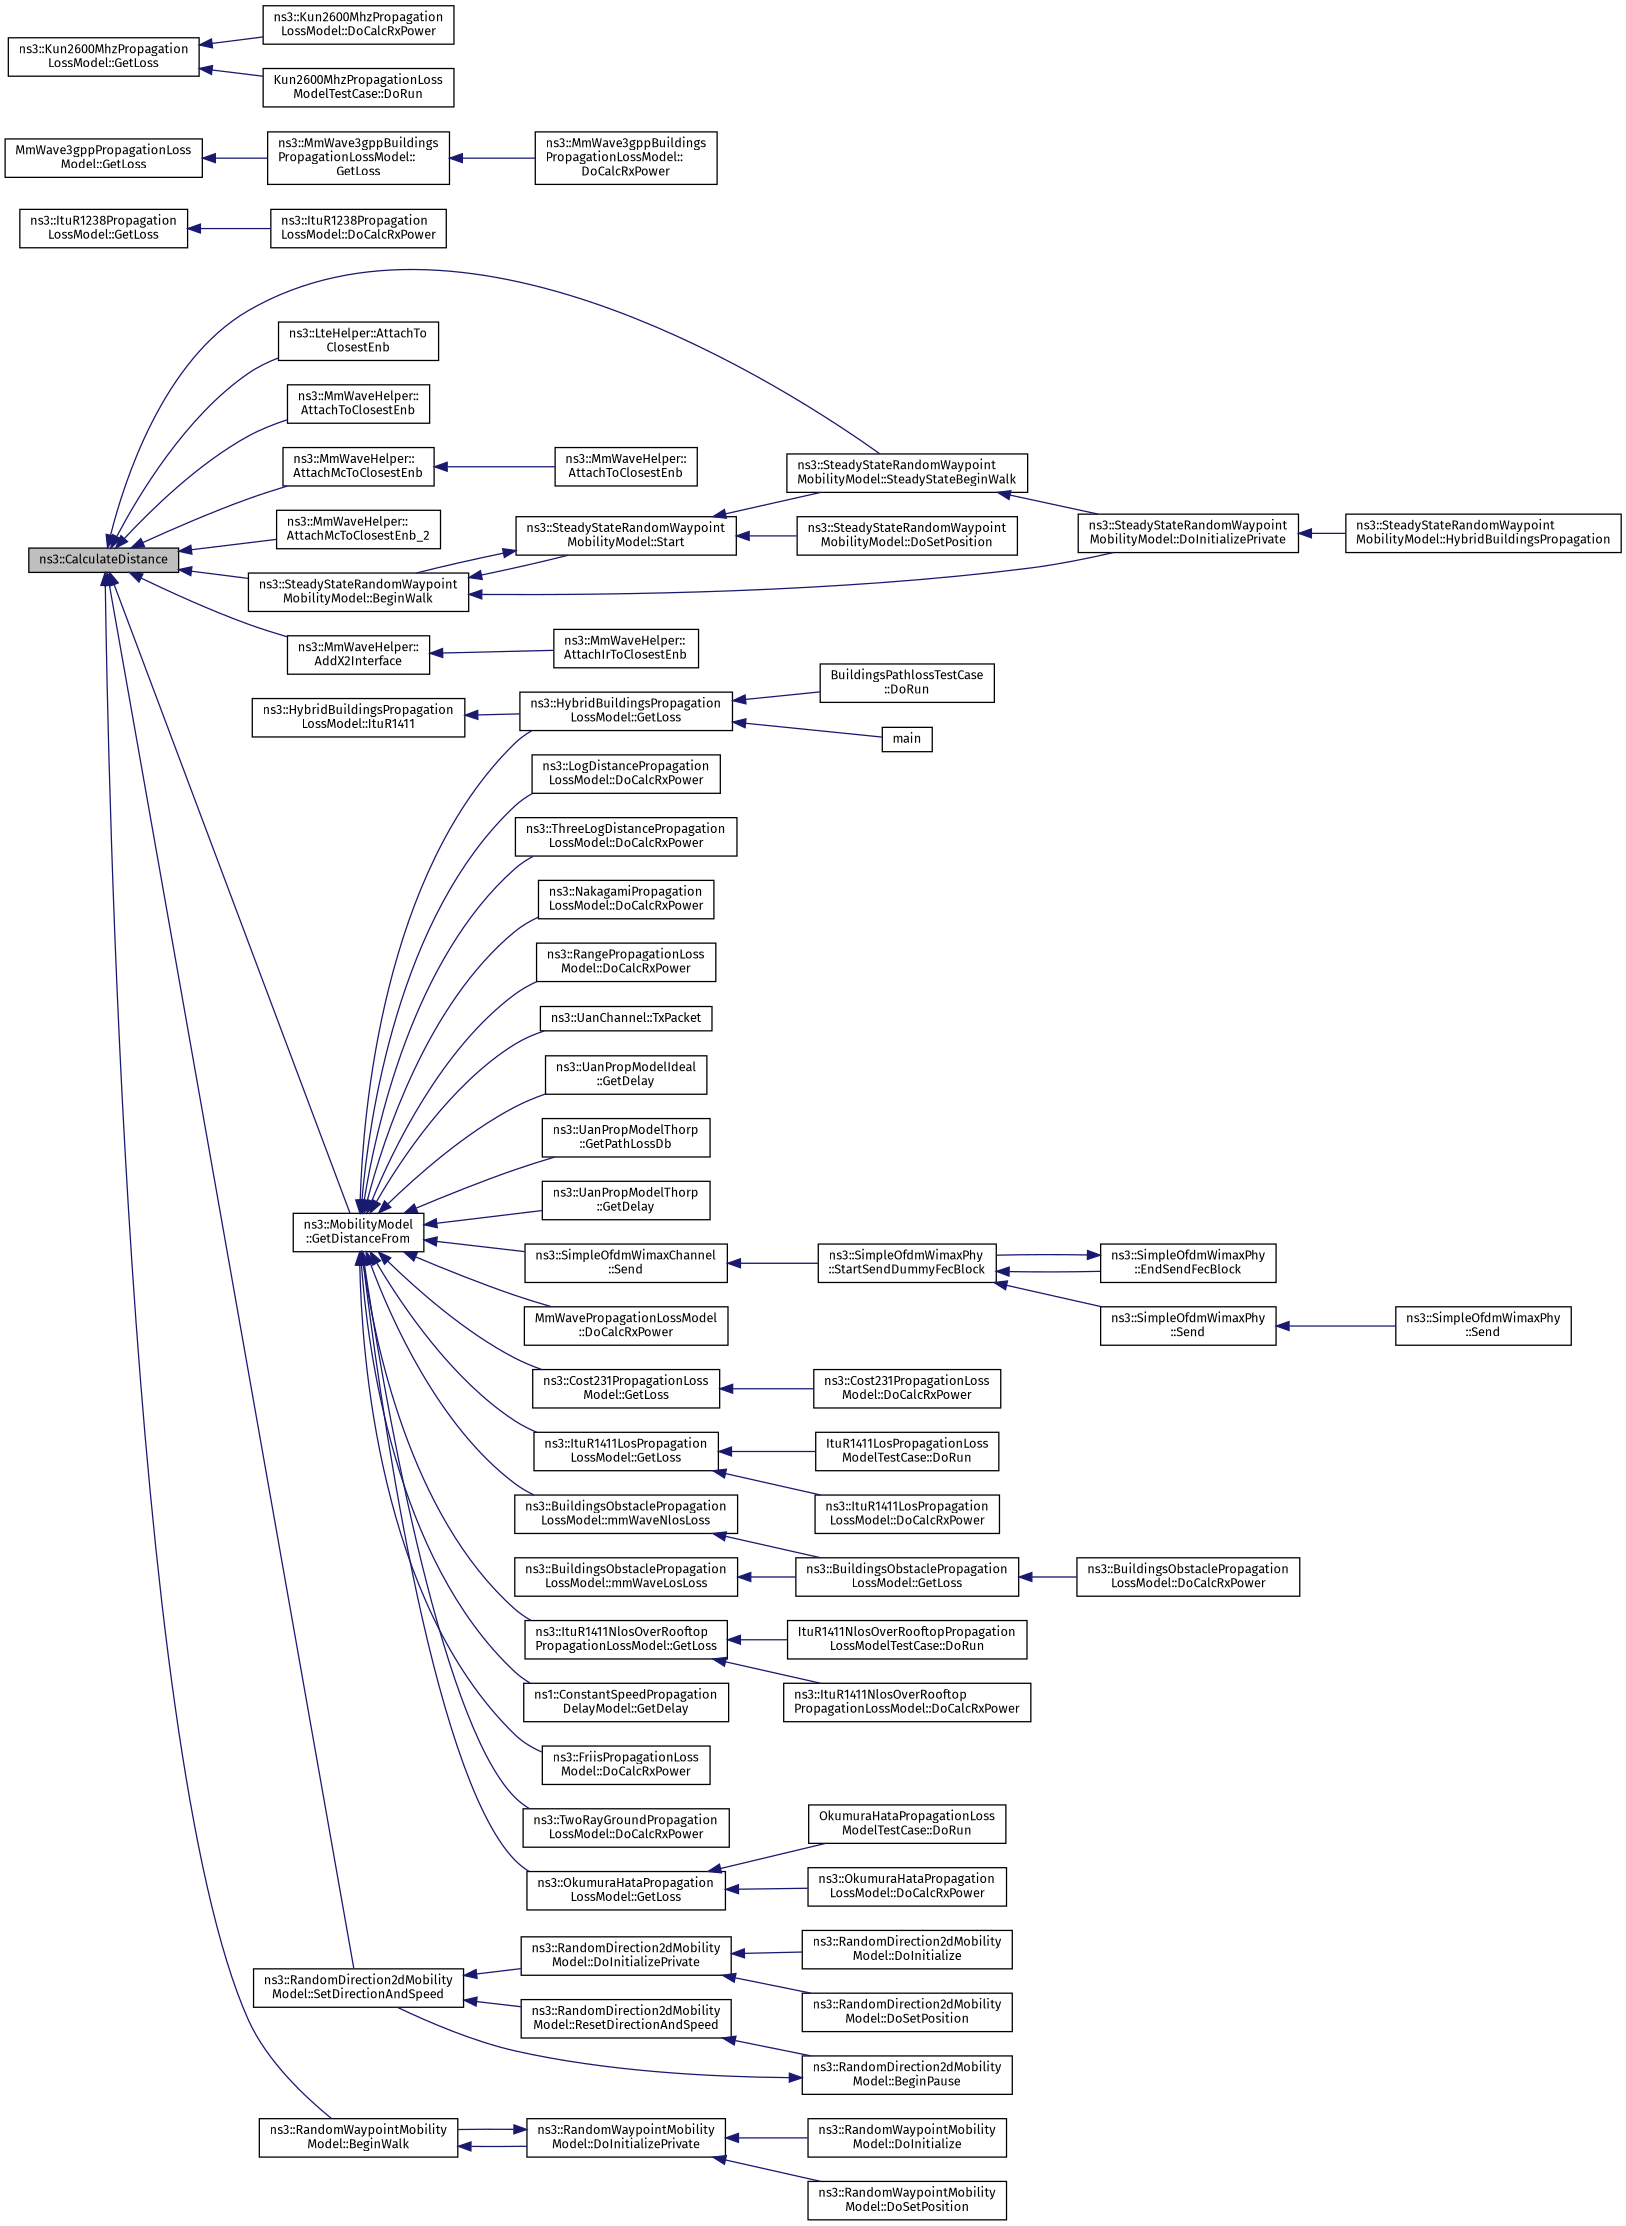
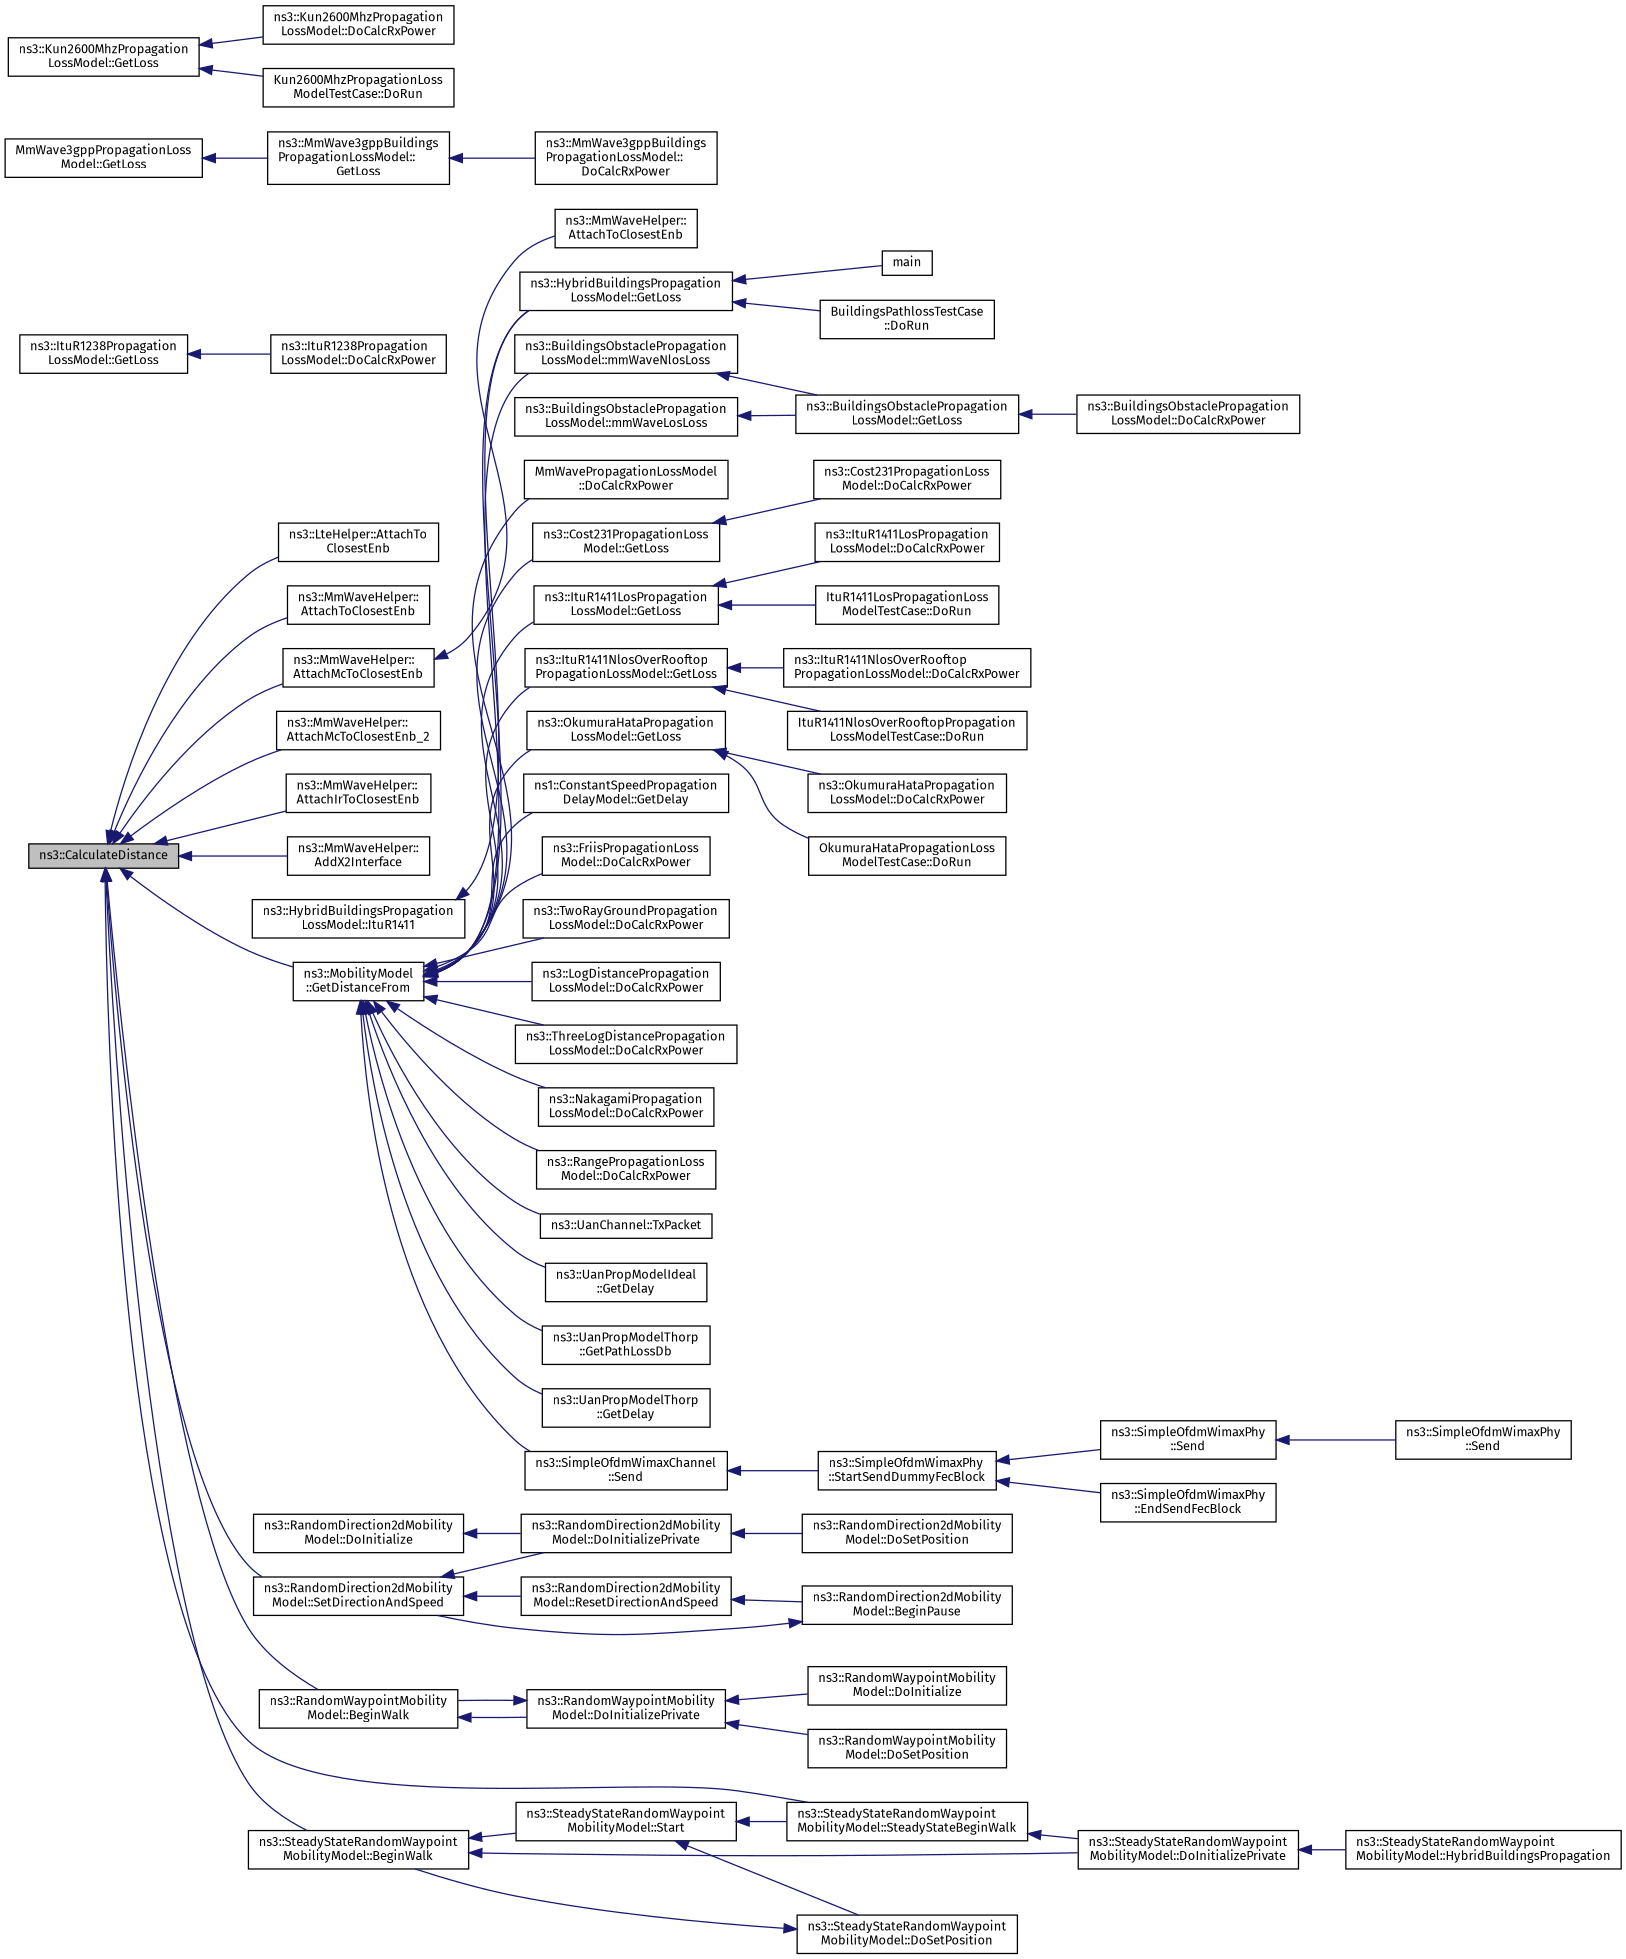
edge "ns3::SteadyStateRandomWaypoint MobilityModel::BeginWalk" -> "ns3::SteadyStateRandomWaypoint MobilityModel::Start": now "ns3::SteadyStateRandomWaypoint MobilityModel::BeginWalk" -> "ns3::SteadyStateRandomWaypoint MobilityModel::DoSetPosition"
edge "ns3::MmWaveHelper:: AttachIrToClosestEnb" -> "ns3::MmWaveHelper:: AddX2Interface": now "ns3::MmWaveHelper:: AttachIrToClosestEnb" -> "ns3::CalculateDistance"
edge "ns3::SimpleOfdmWimaxPhy ::StartSendDummyFecBlock" -> "ns3::SimpleOfdmWimaxPhy ::EndSendFecBlock": removed
edge "ns3::RandomDirection2dMobility Model::DoInitialize" -> "ns3::RandomDirection2dMobility Model::DoInitializePrivate": reversed
